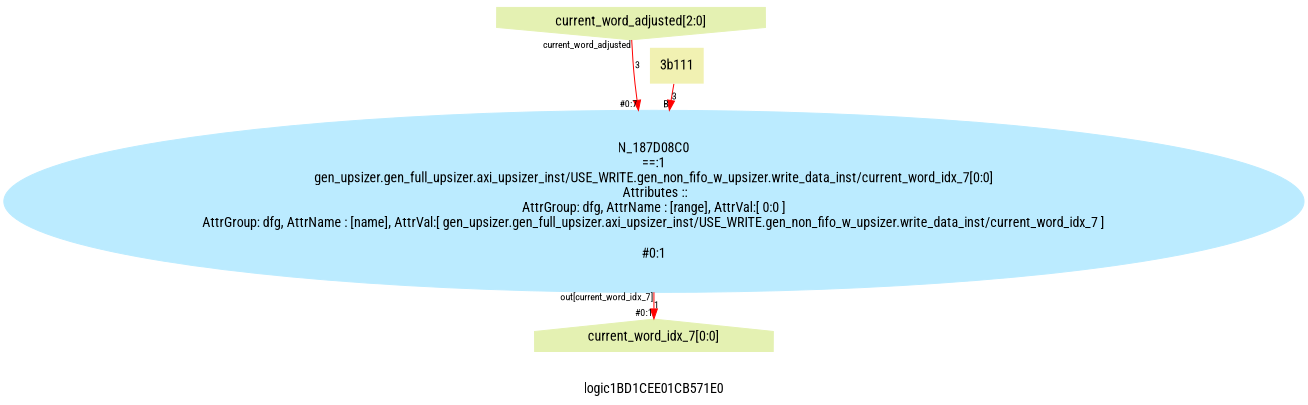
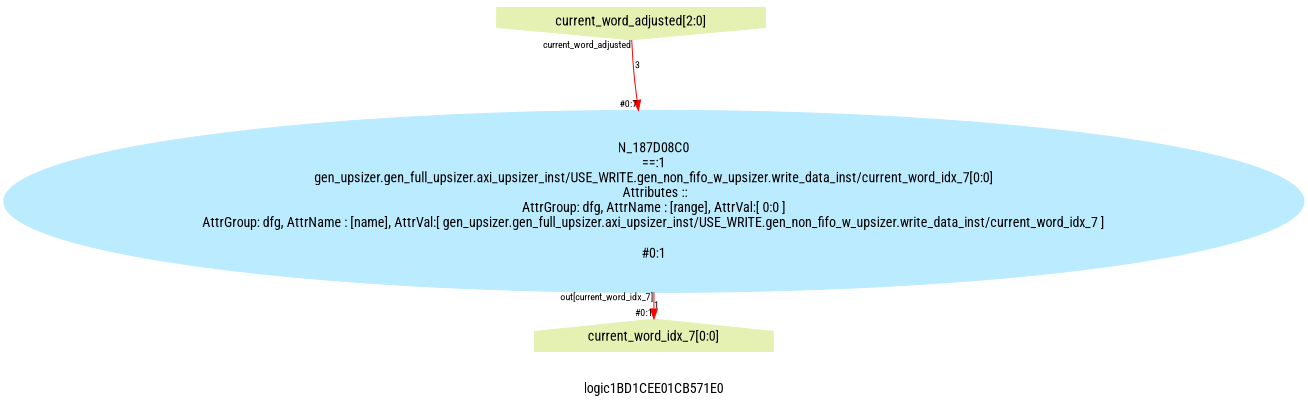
node "3b111": removed
